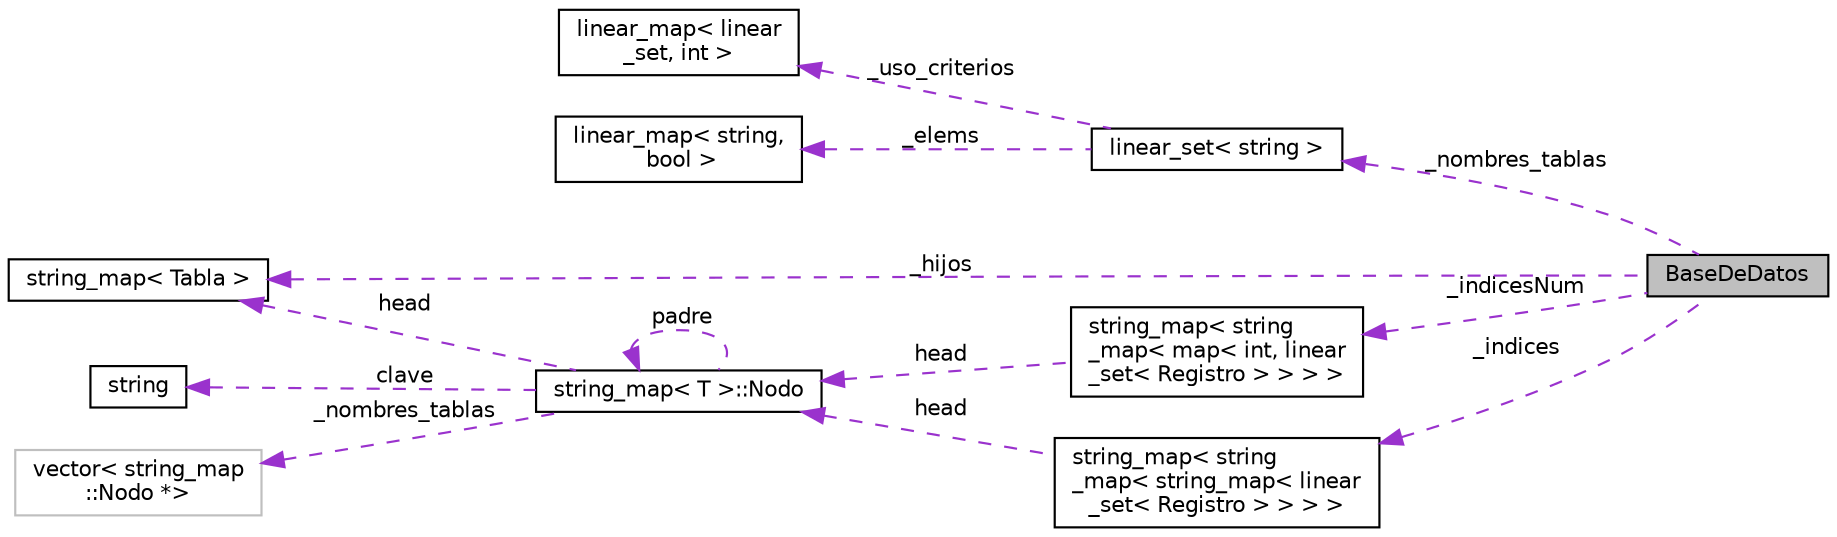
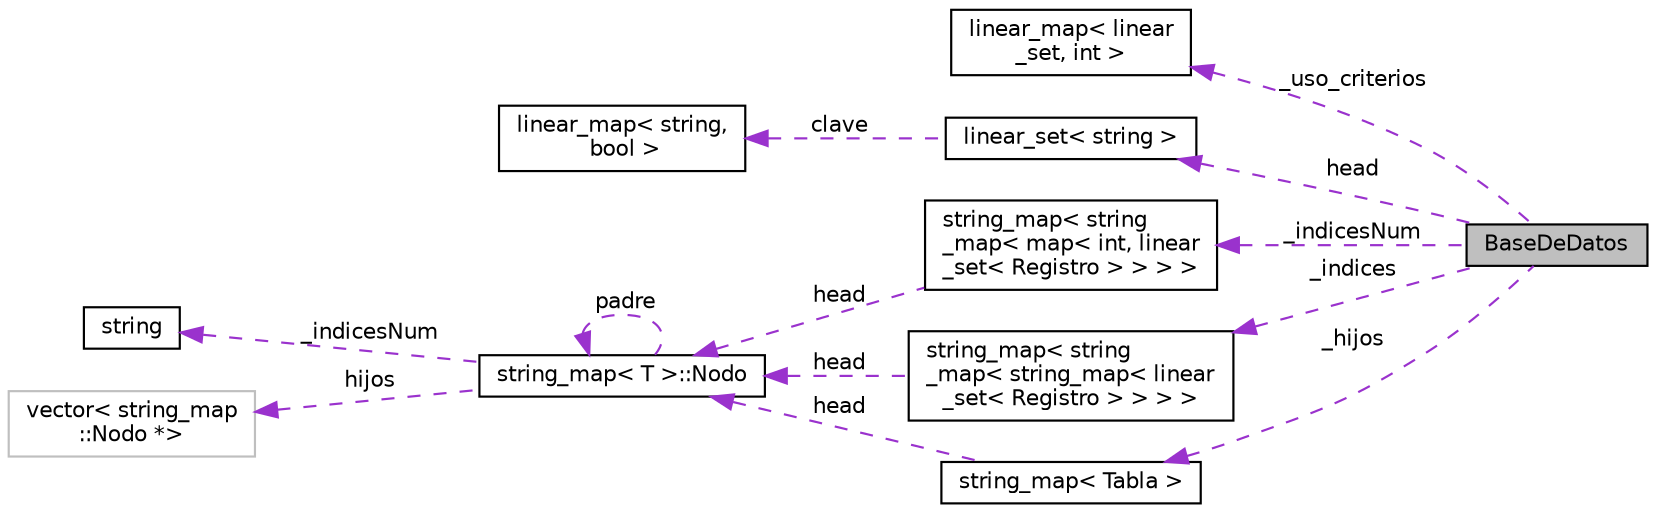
edge "linear_set< string >" -> "linear_map< linear _set, int >": now "BaseDeDatos" -> "linear_map< linear _set, int >"
edge "linear_set< string >" -> "linear_map< string, bool >": label " _elems" -> " clave"
edge "BaseDeDatos" -> "linear_set< string >": label " _nombres_tablas" -> " head"
edge "string_map< T >::Nodo" -> "string_map< Tabla >": reversed
edge "string_map< T >::Nodo" -> "string": label " clave" -> " _indicesNum"
edge "string_map< T >::Nodo" -> "vector< string_map ::Nodo *>": label " _nombres_tablas" -> " hijos"
